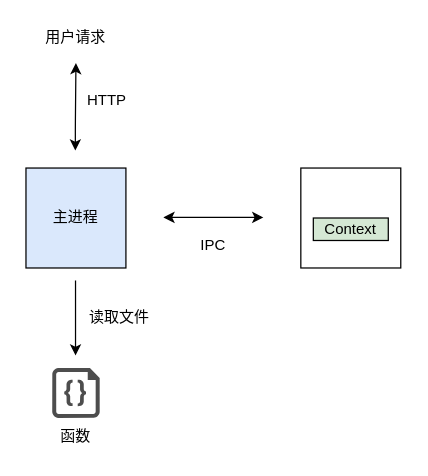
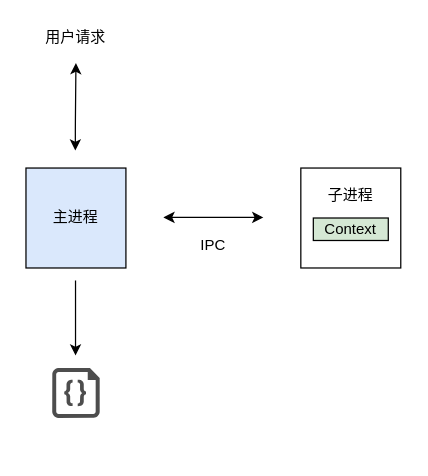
node "HTTP": removed
node "子进程": added
node "读取文件": removed
node "函数": removed
